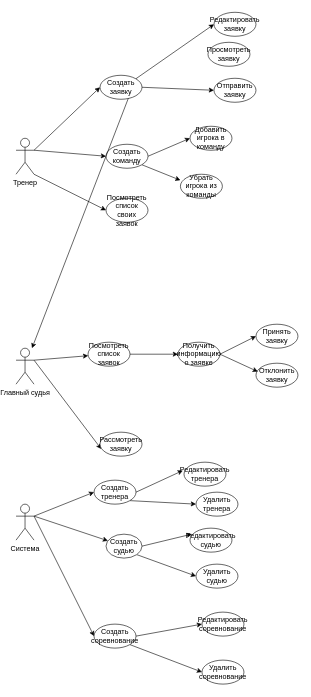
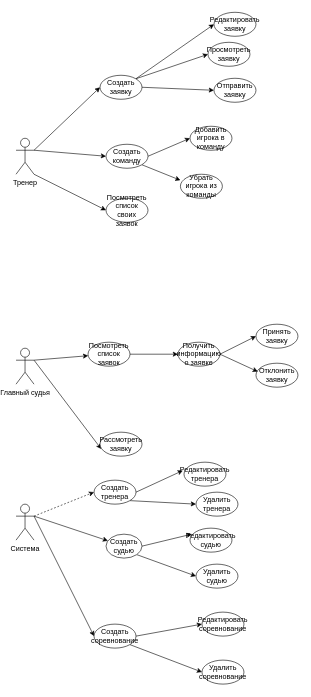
edge "Создать заявку" -> "Главный судья": now "Создать заявку" -> "Просмотреть заявку"
edge "Система" -> "Создать тренера": style solid -> dashed
